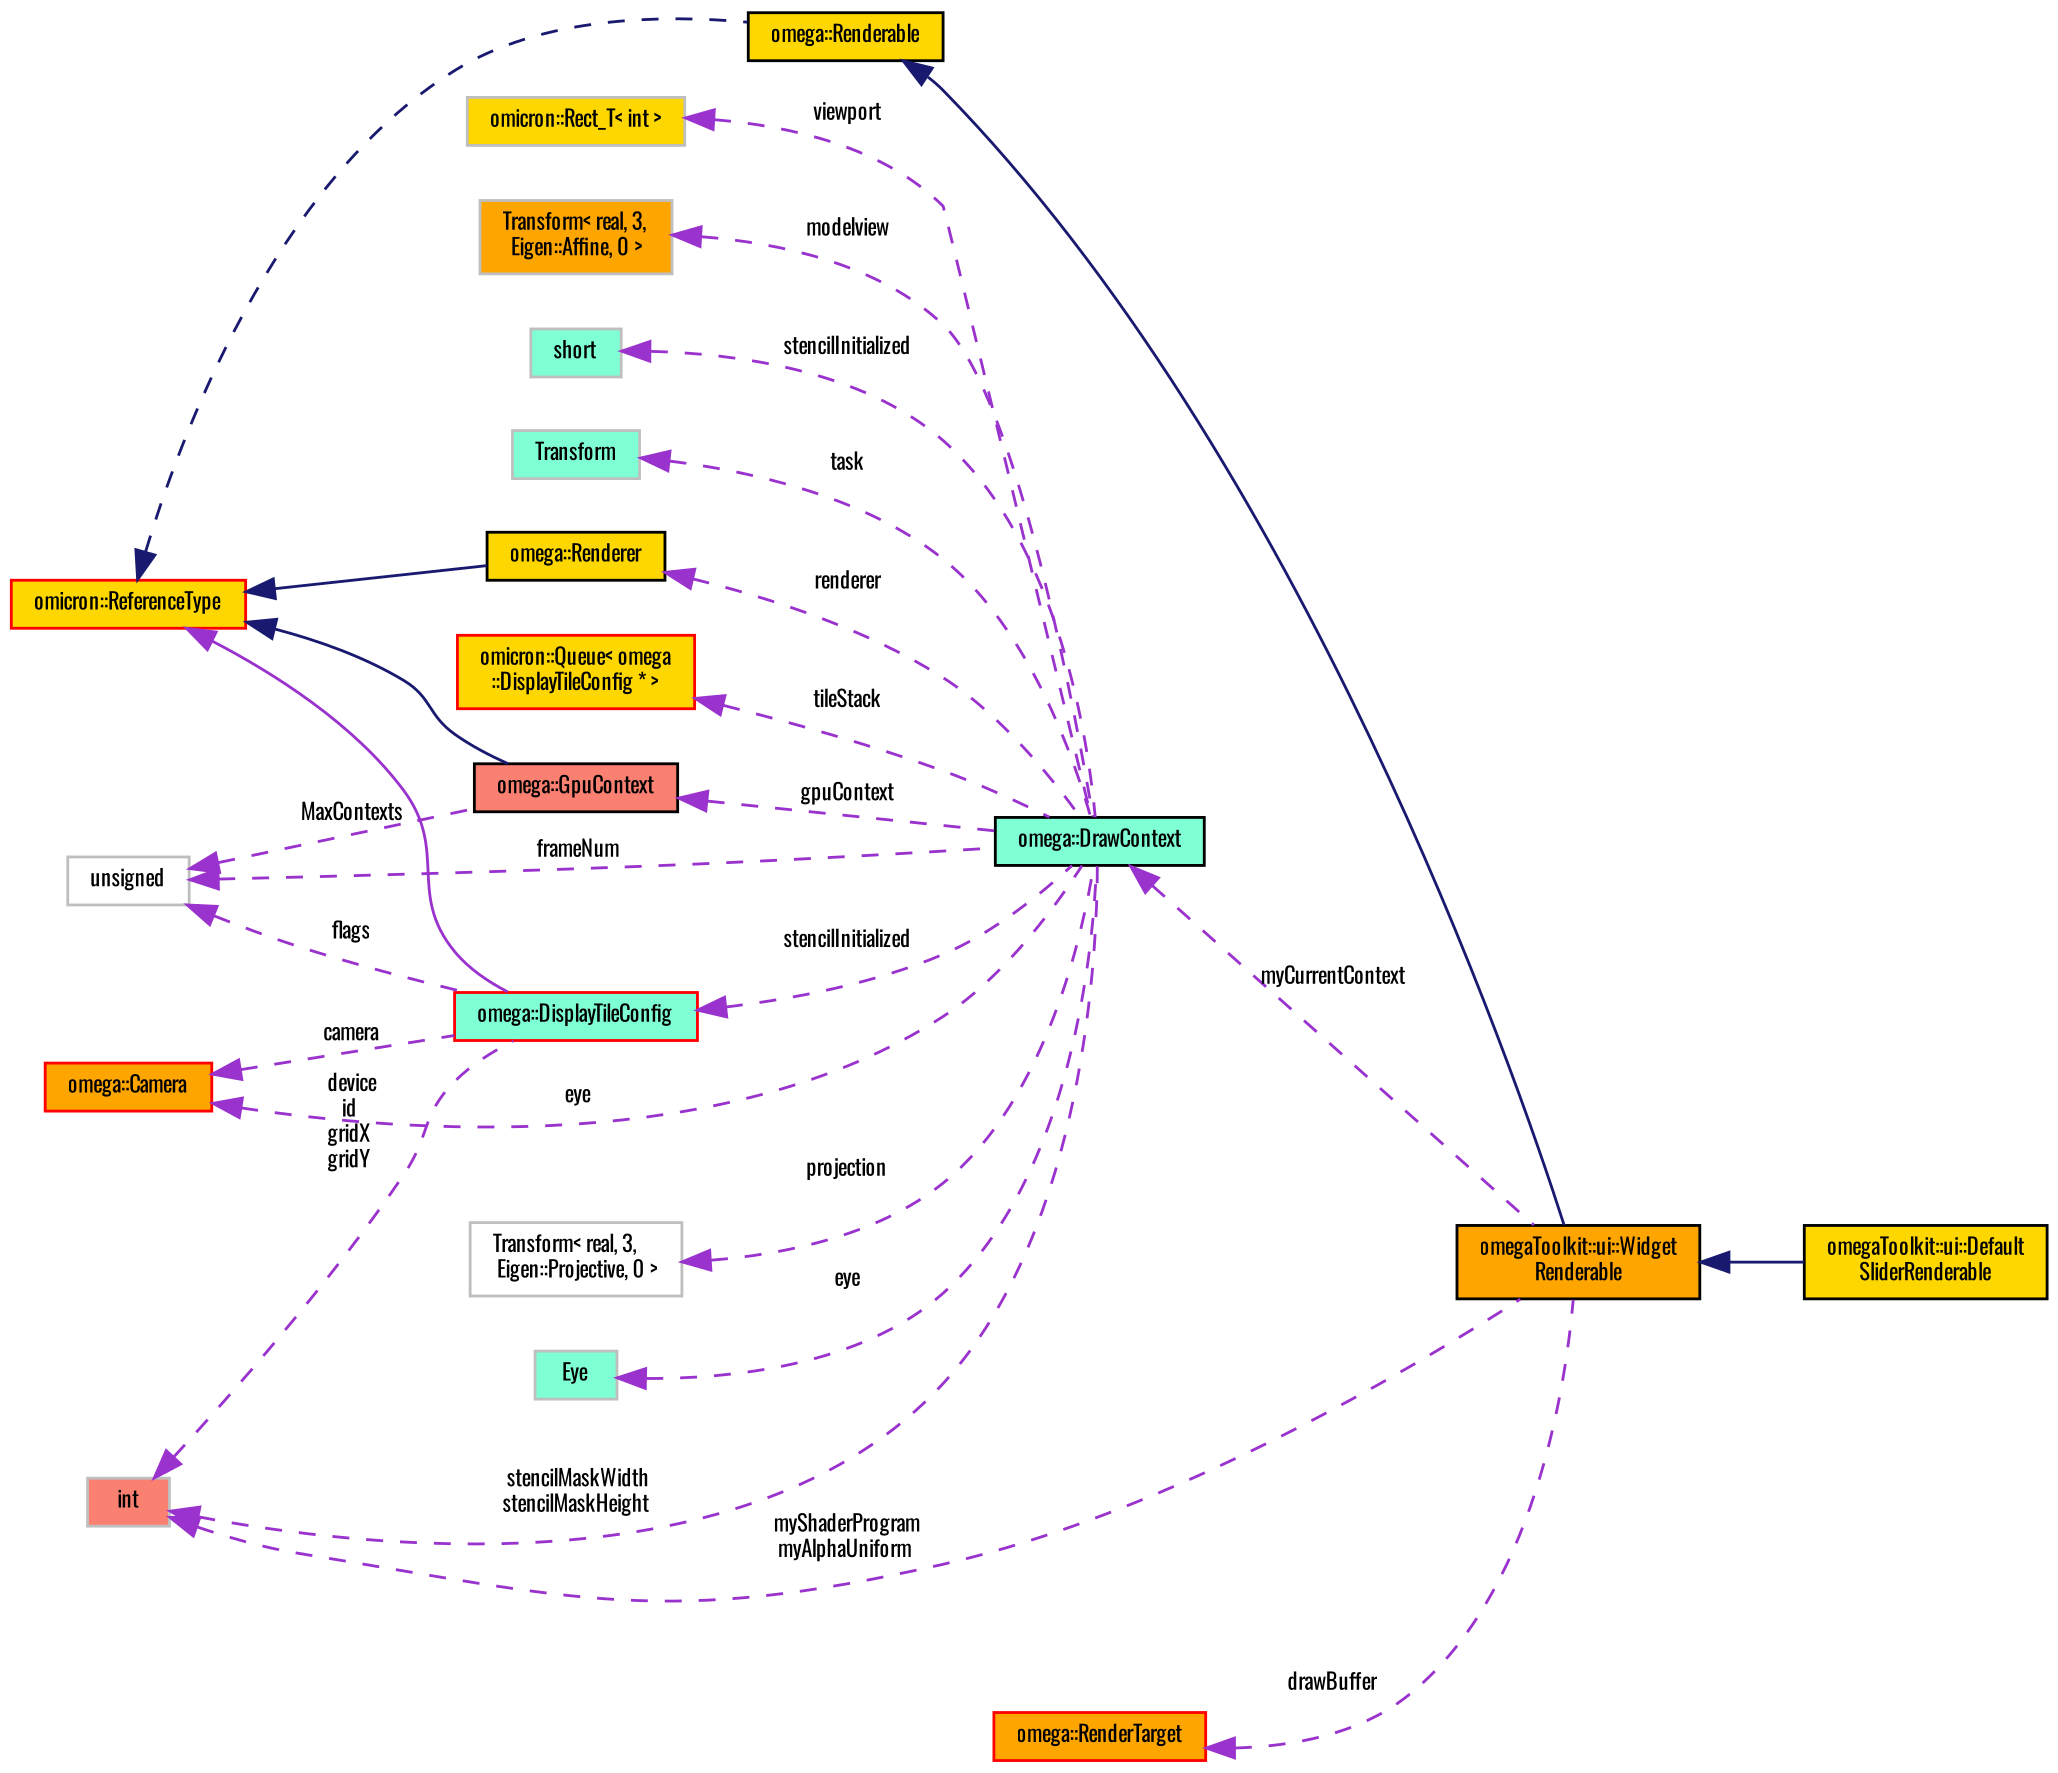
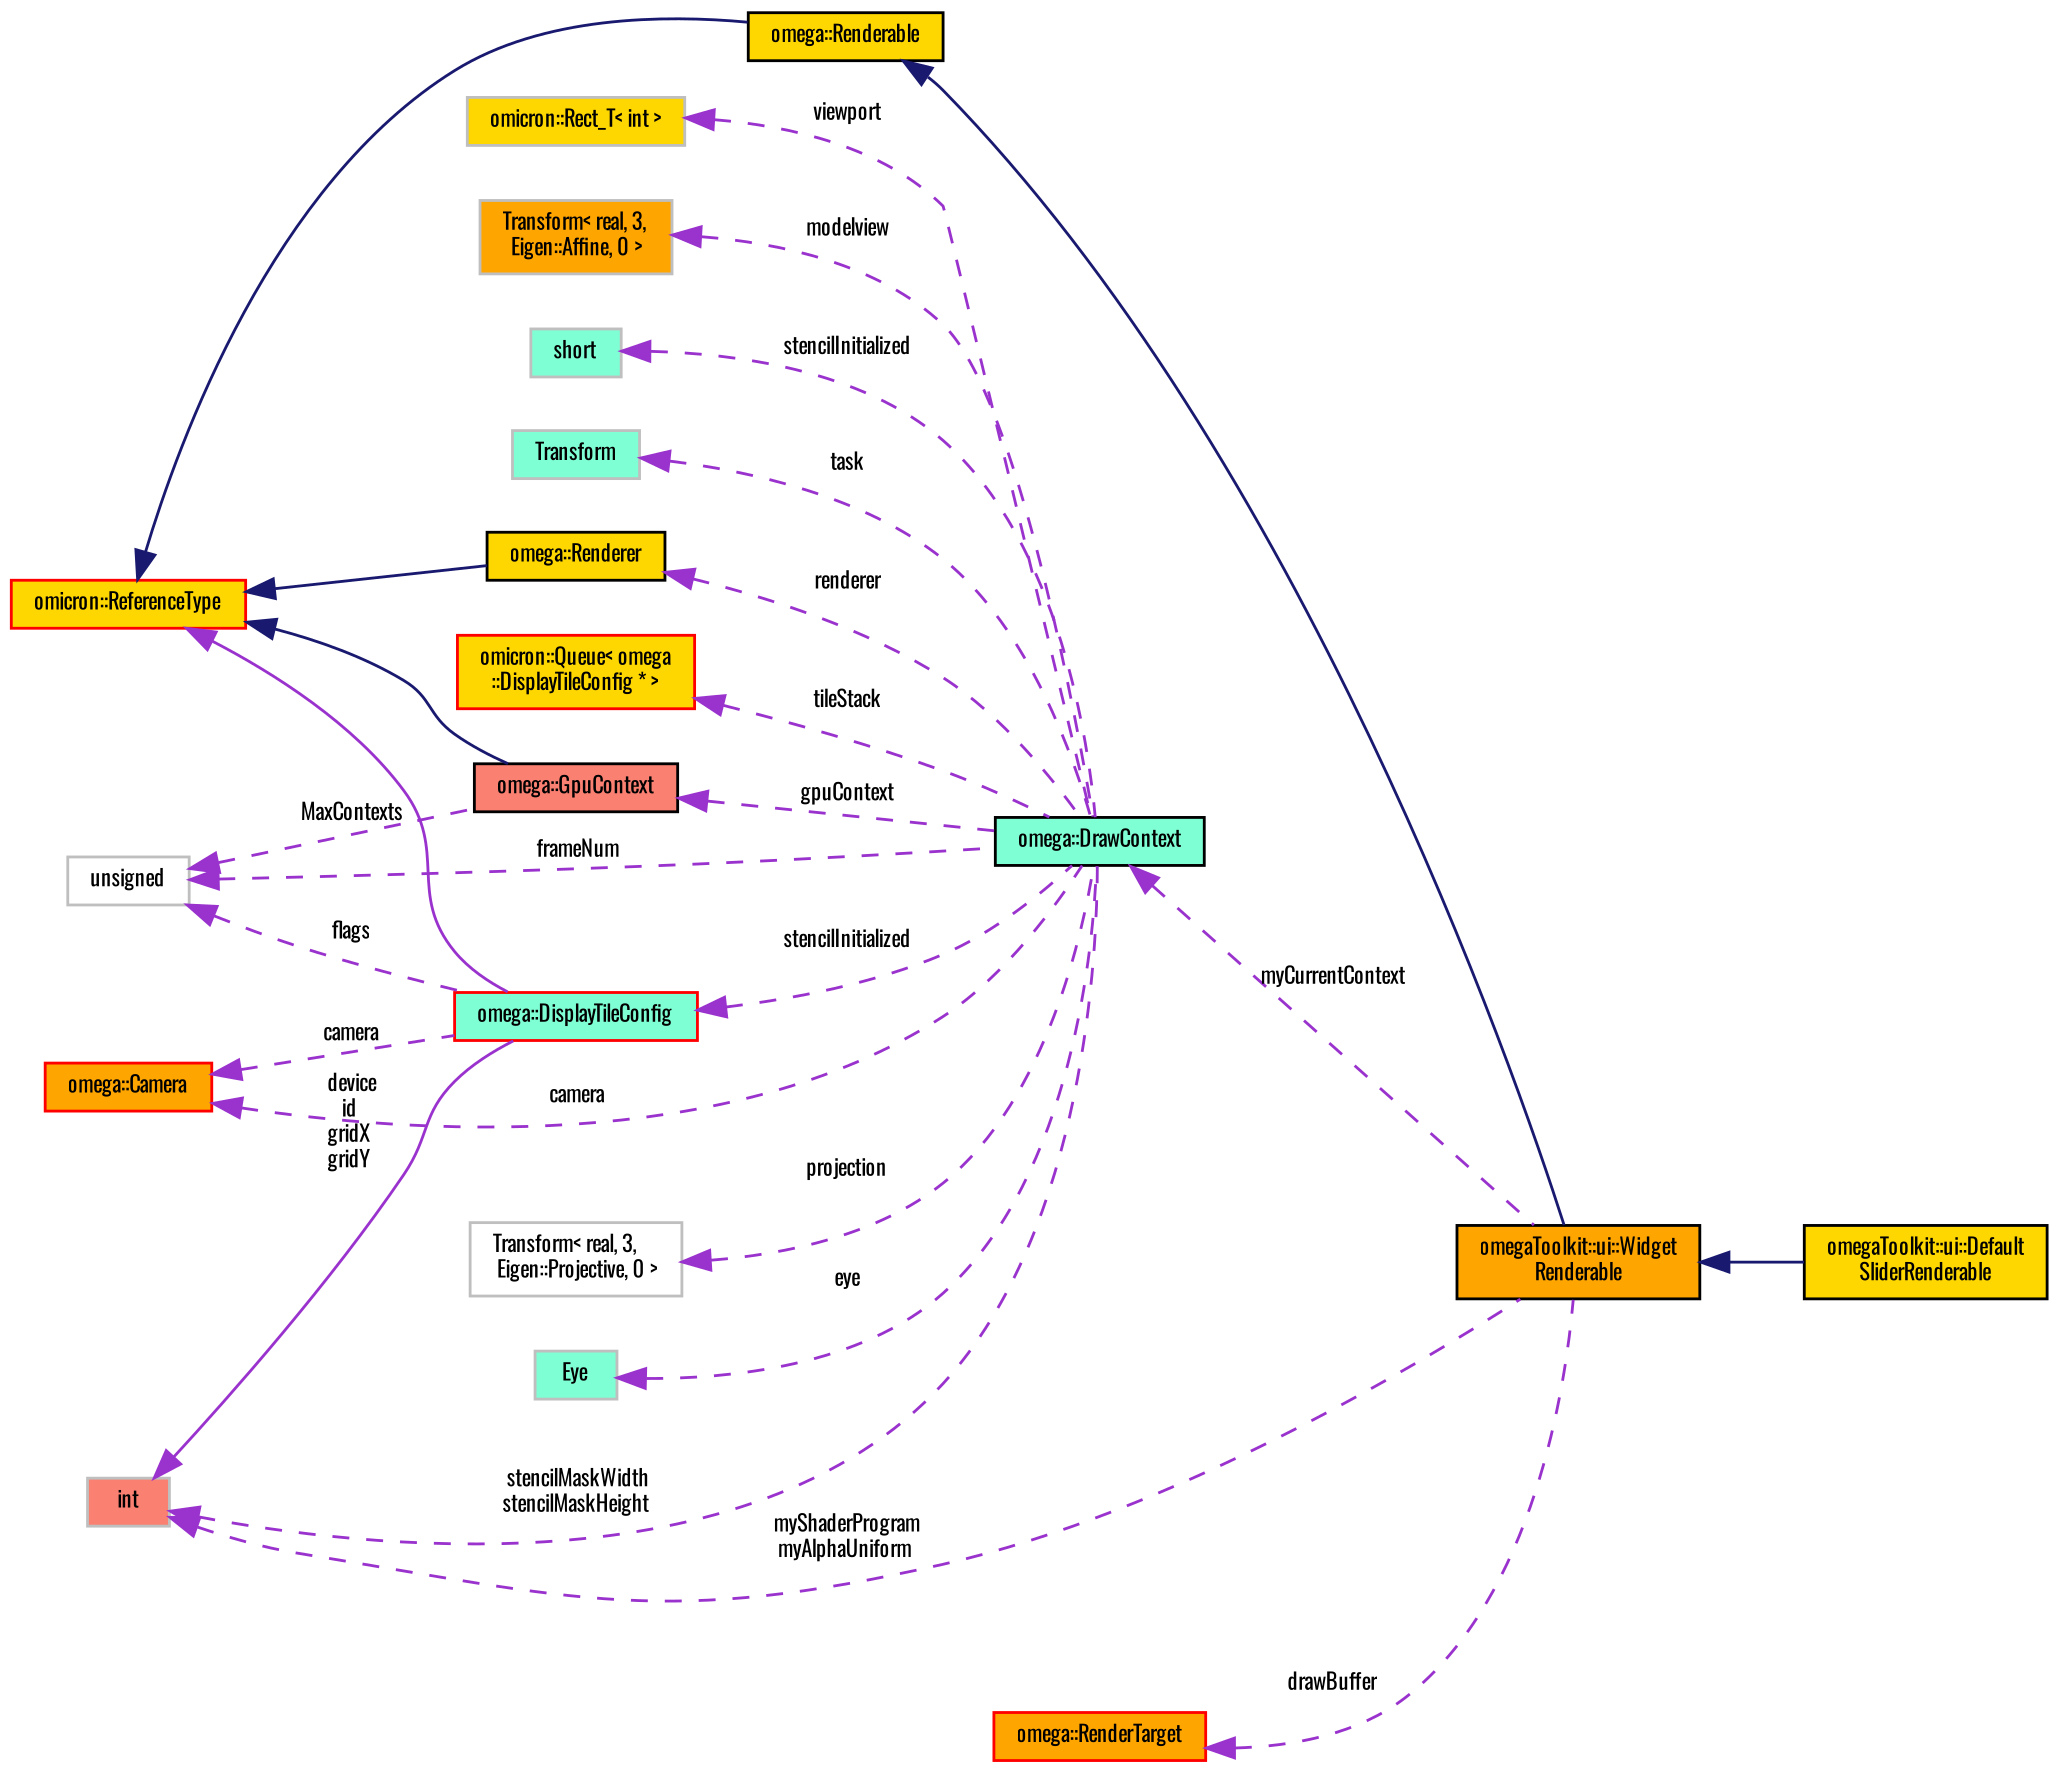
edge "omega::Renderable" -> "omicron::ReferenceType": style dashed -> solid
edge "omega::DrawContext" -> "omega::Camera": label " eye" -> " camera"
edge "omega::DisplayTileConfig" -> "int": style dashed -> solid
